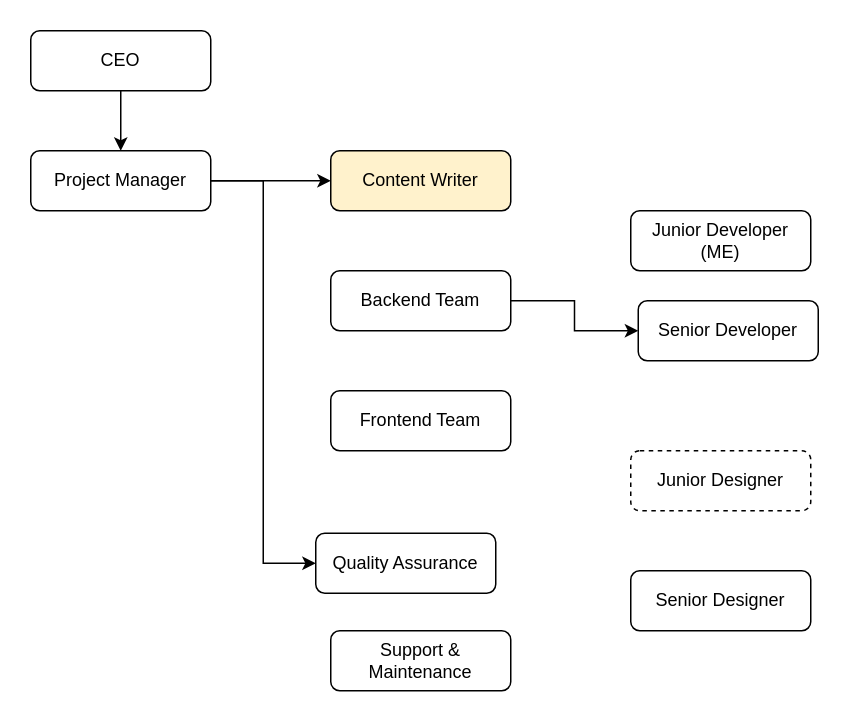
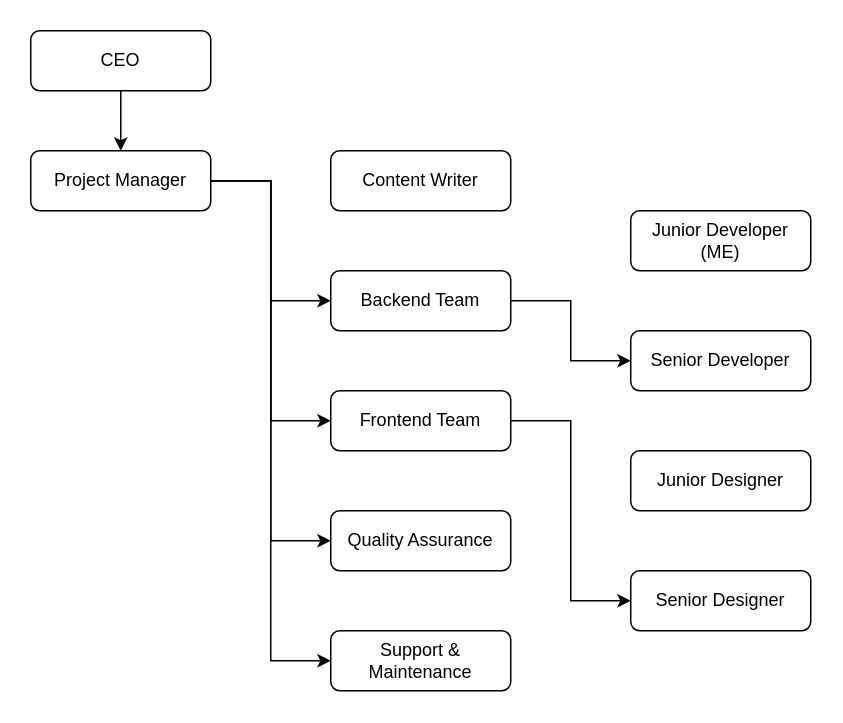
edge "Project Manager" -> "Content Writer": removed
node "Content Writer": fillcolor #fff2cc -> #ffffff
edge "Project Manager" -> "Backend Team": added
node "Senior Developer": moved (728, 331) -> (721, 361)
edge "Project Manager" -> "Frontend Team": added
node "Junior Designer": style dashed -> solid
edge "Frontend Team" -> "Senior Designer": added
node "Quality Assurance": moved (406, 563) -> (421, 541)
edge "Project Manager" -> "Support & Maintenance": added
